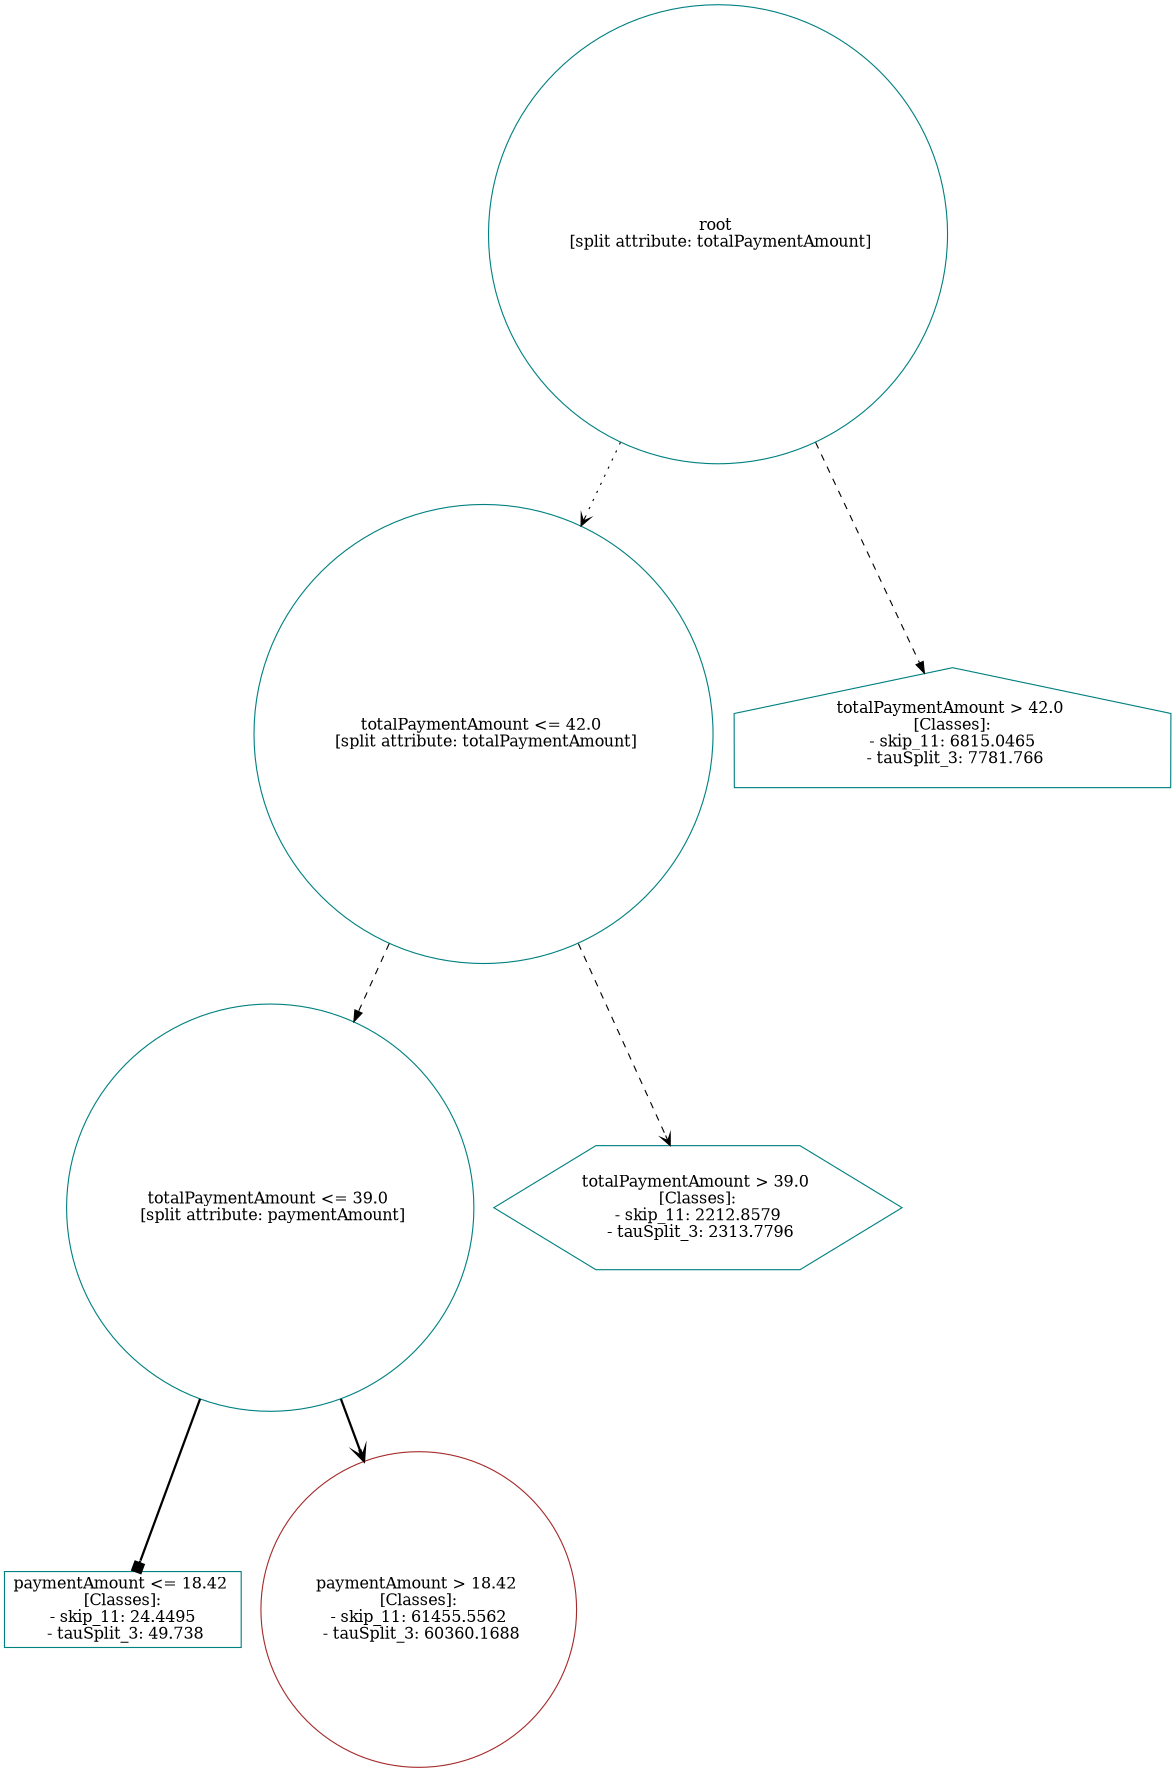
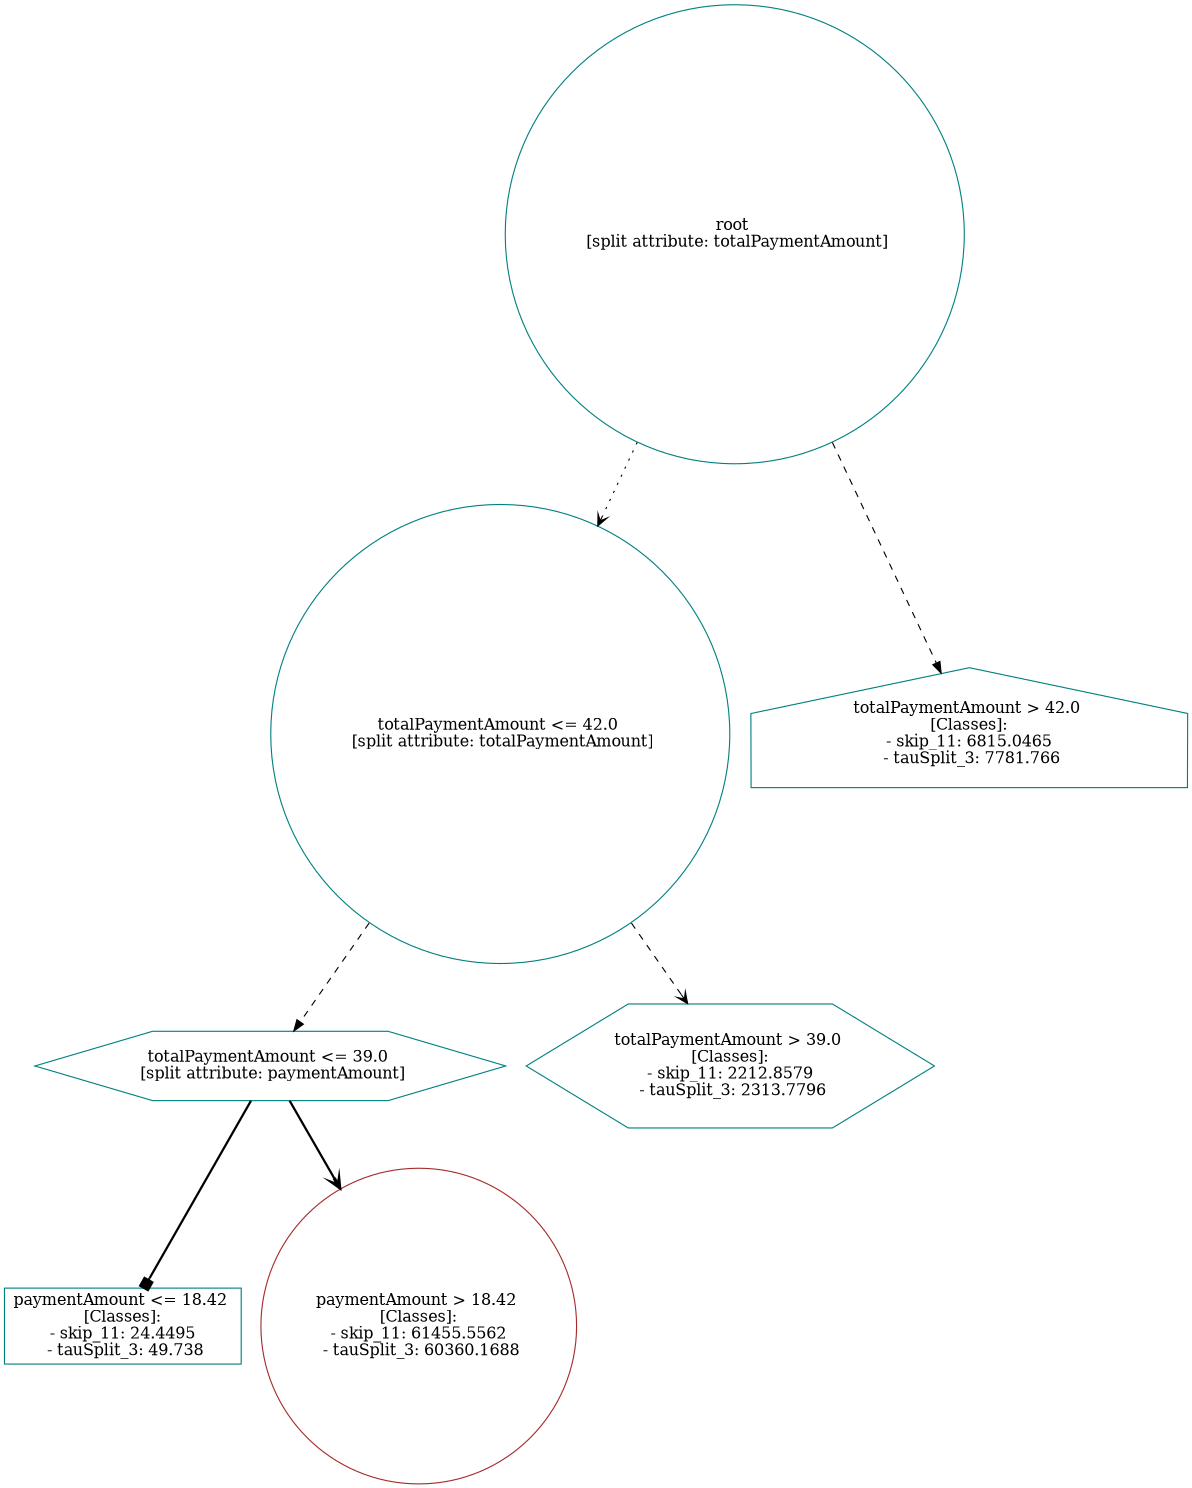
node "totalPaymentAmount <= 39.0 [split attribute: paymentAmount]": shape circle -> hexagon
